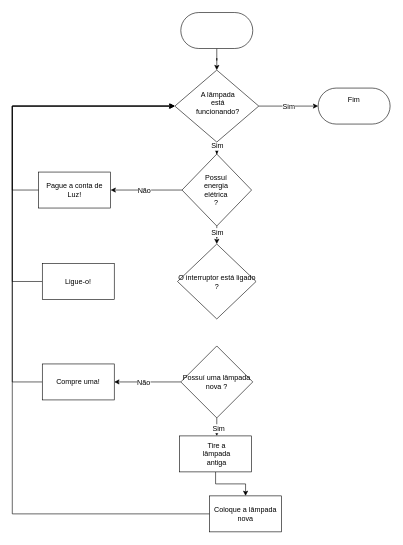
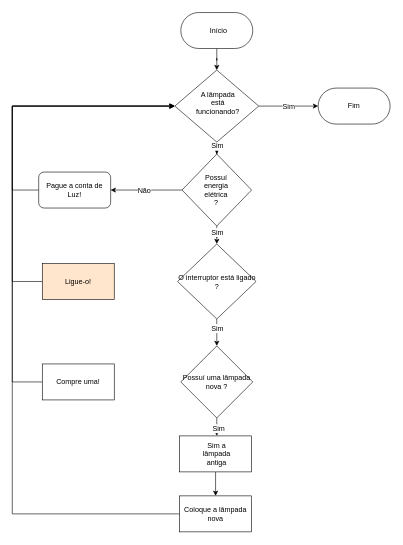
node "Início": added
node "Fim": moved (354, 100) -> (354, 106)
node "Pague a conta de Luz!": shape rectangle -> rounded rectangle
node "Ligue-o!": fillcolor #ffffff -> #ffe6cc
edge "O interruptor está ligado ?" -> "Possuí uma lâmpada nova ?": added, label "Sim"
edge "Possuí uma lâmpada nova ?" -> "Compre uma!": removed, label "Não"
node "Tire a lâmpada antiga": label "Tire a lâmpada antiga" -> "Sim a lâmpada antiga"
node "Coloque a lâmpada nova": moved (246, 514) -> (216, 514)
